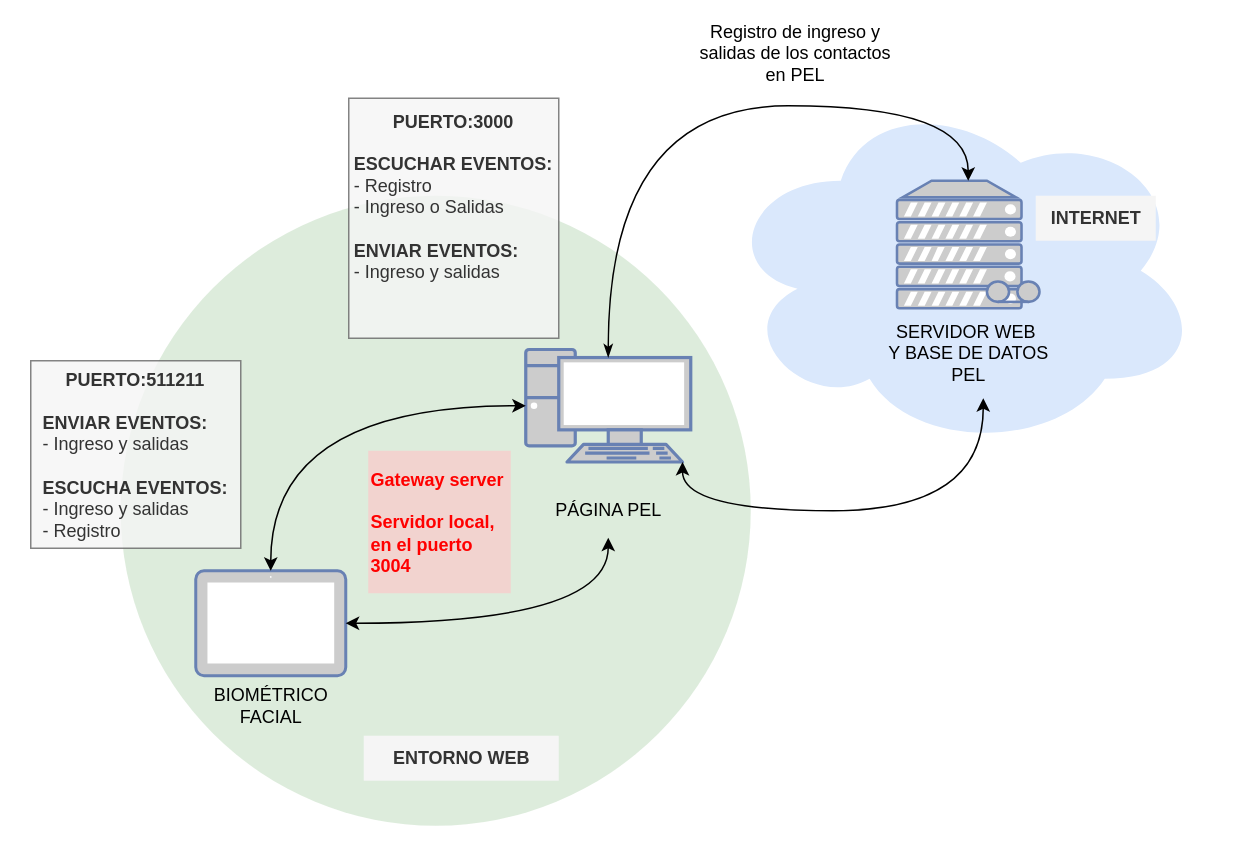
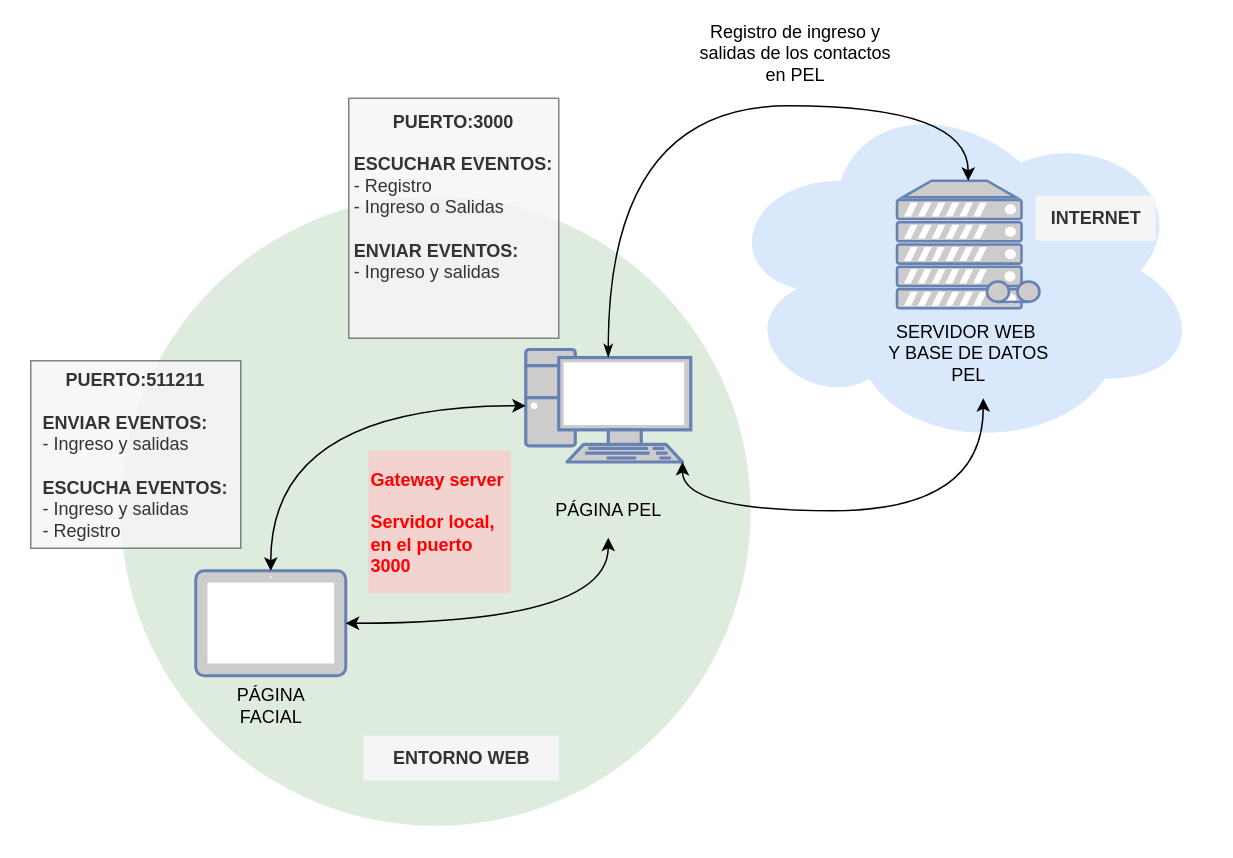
node "Gateway server Servidor local, en el puerto 3004": label "Gateway server Servidor local, en el puerto 3004" -> "Gateway server Servidor local, en el puerto 3000"
node "BIOMÉTRICO FACIAL": label "BIOMÉTRICO FACIAL" -> "PÁGINA FACIAL"
